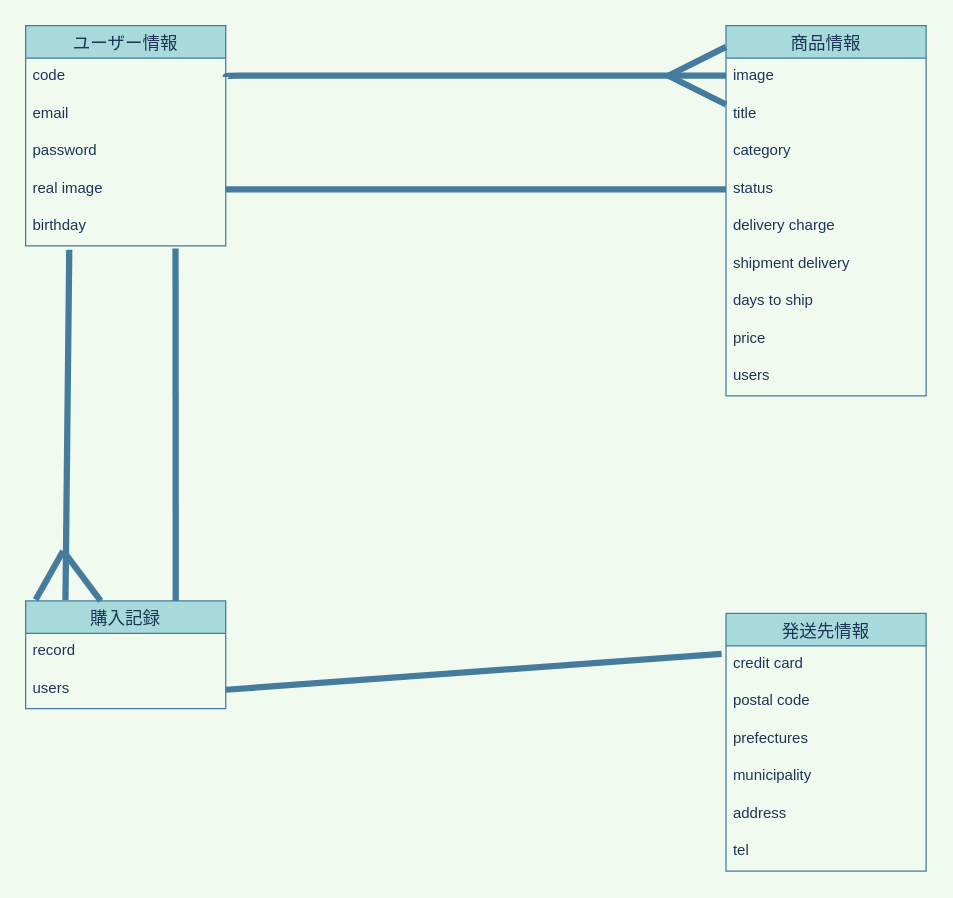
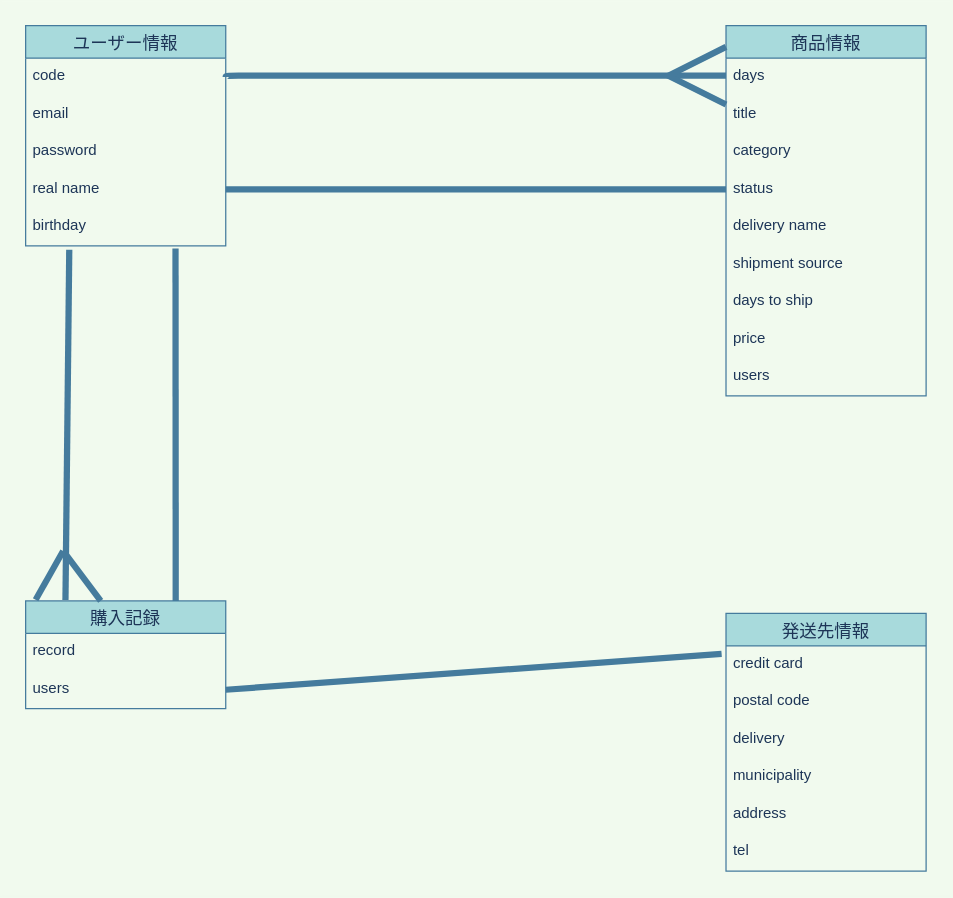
node "image": label "image" -> "days"
node "real image": label "real image" -> "real name"
node "delivery charge": label "delivery charge" -> "delivery name"
node "shipment delivery": label "shipment delivery" -> "shipment source"
node "prefectures": label "prefectures" -> "delivery"
